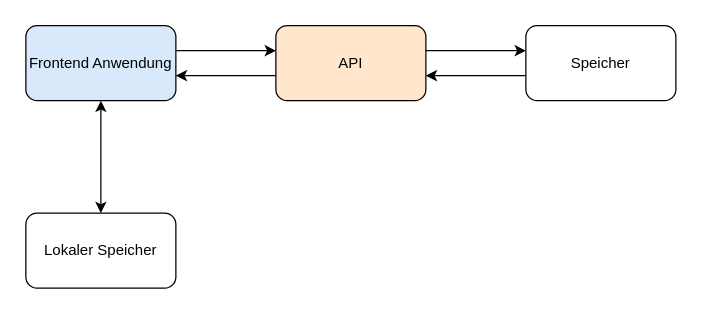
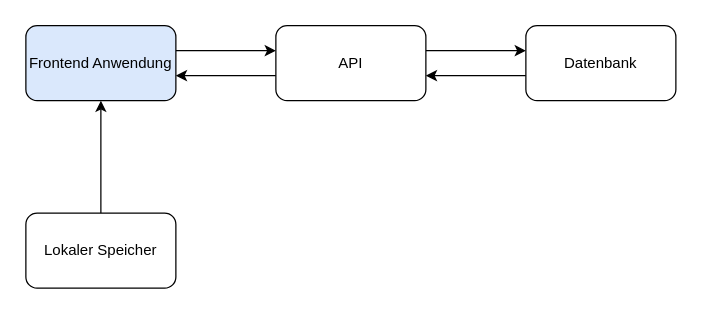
node "API": fillcolor #ffe6cc -> #ffffff
node "Speicher": label "Speicher" -> "Datenbank"
edge "Frontend Anwendung" -- "Lokaler Speicher": arrowhead classic -> none
